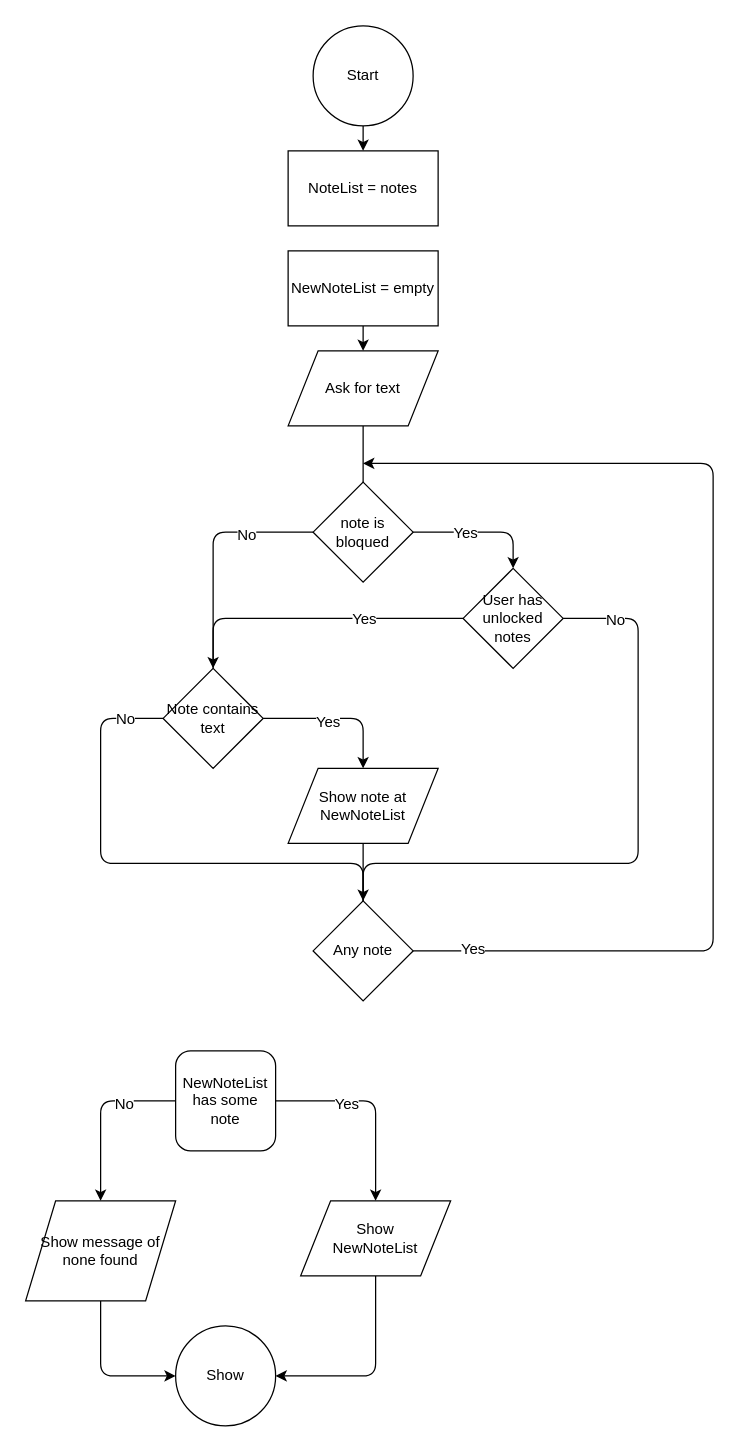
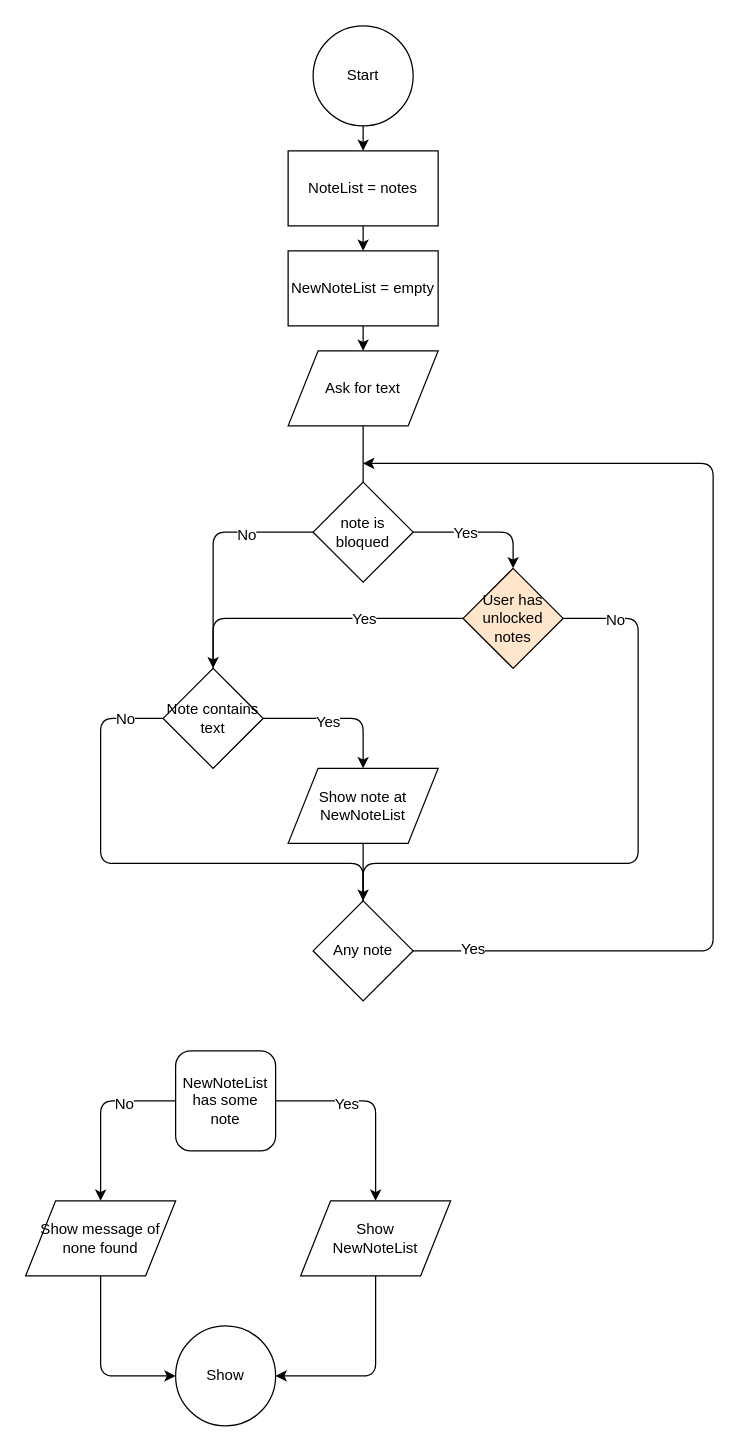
edge "NoteList = notes" -> "NewNoteList = empty": added
node "User has unlocked notes": fillcolor #ffffff -> #ffe6cc
node "Show message of none found": size 150x100 -> 150x75
